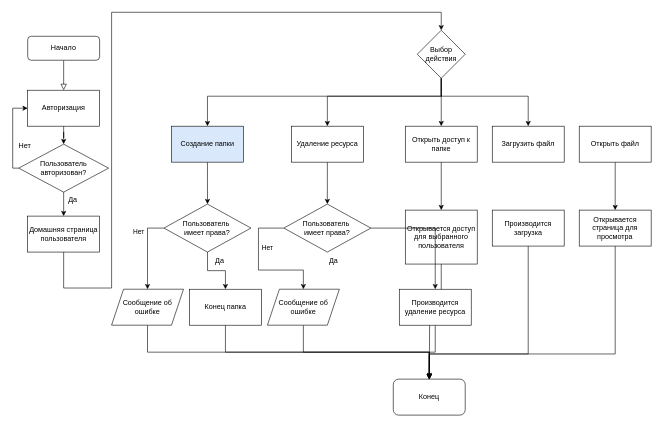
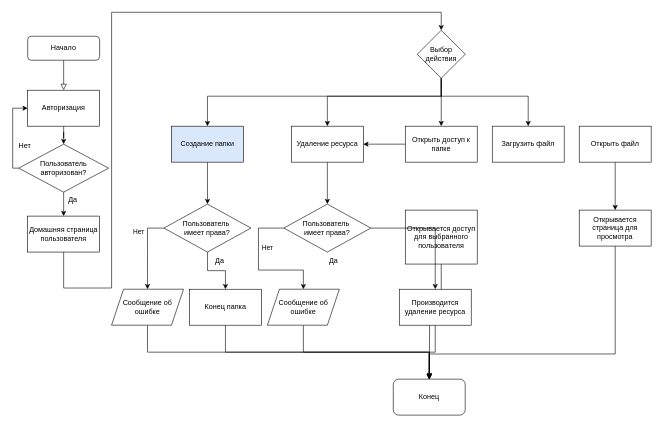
edge "Открыть доступ к папке" -> "Открывается доступ для выбранного пользователя": now "Открыть доступ к папке" -> "Удаление ресурса"
node "Производится загрузка": removed
edge "Производится загрузка" -> "Конец": removed
